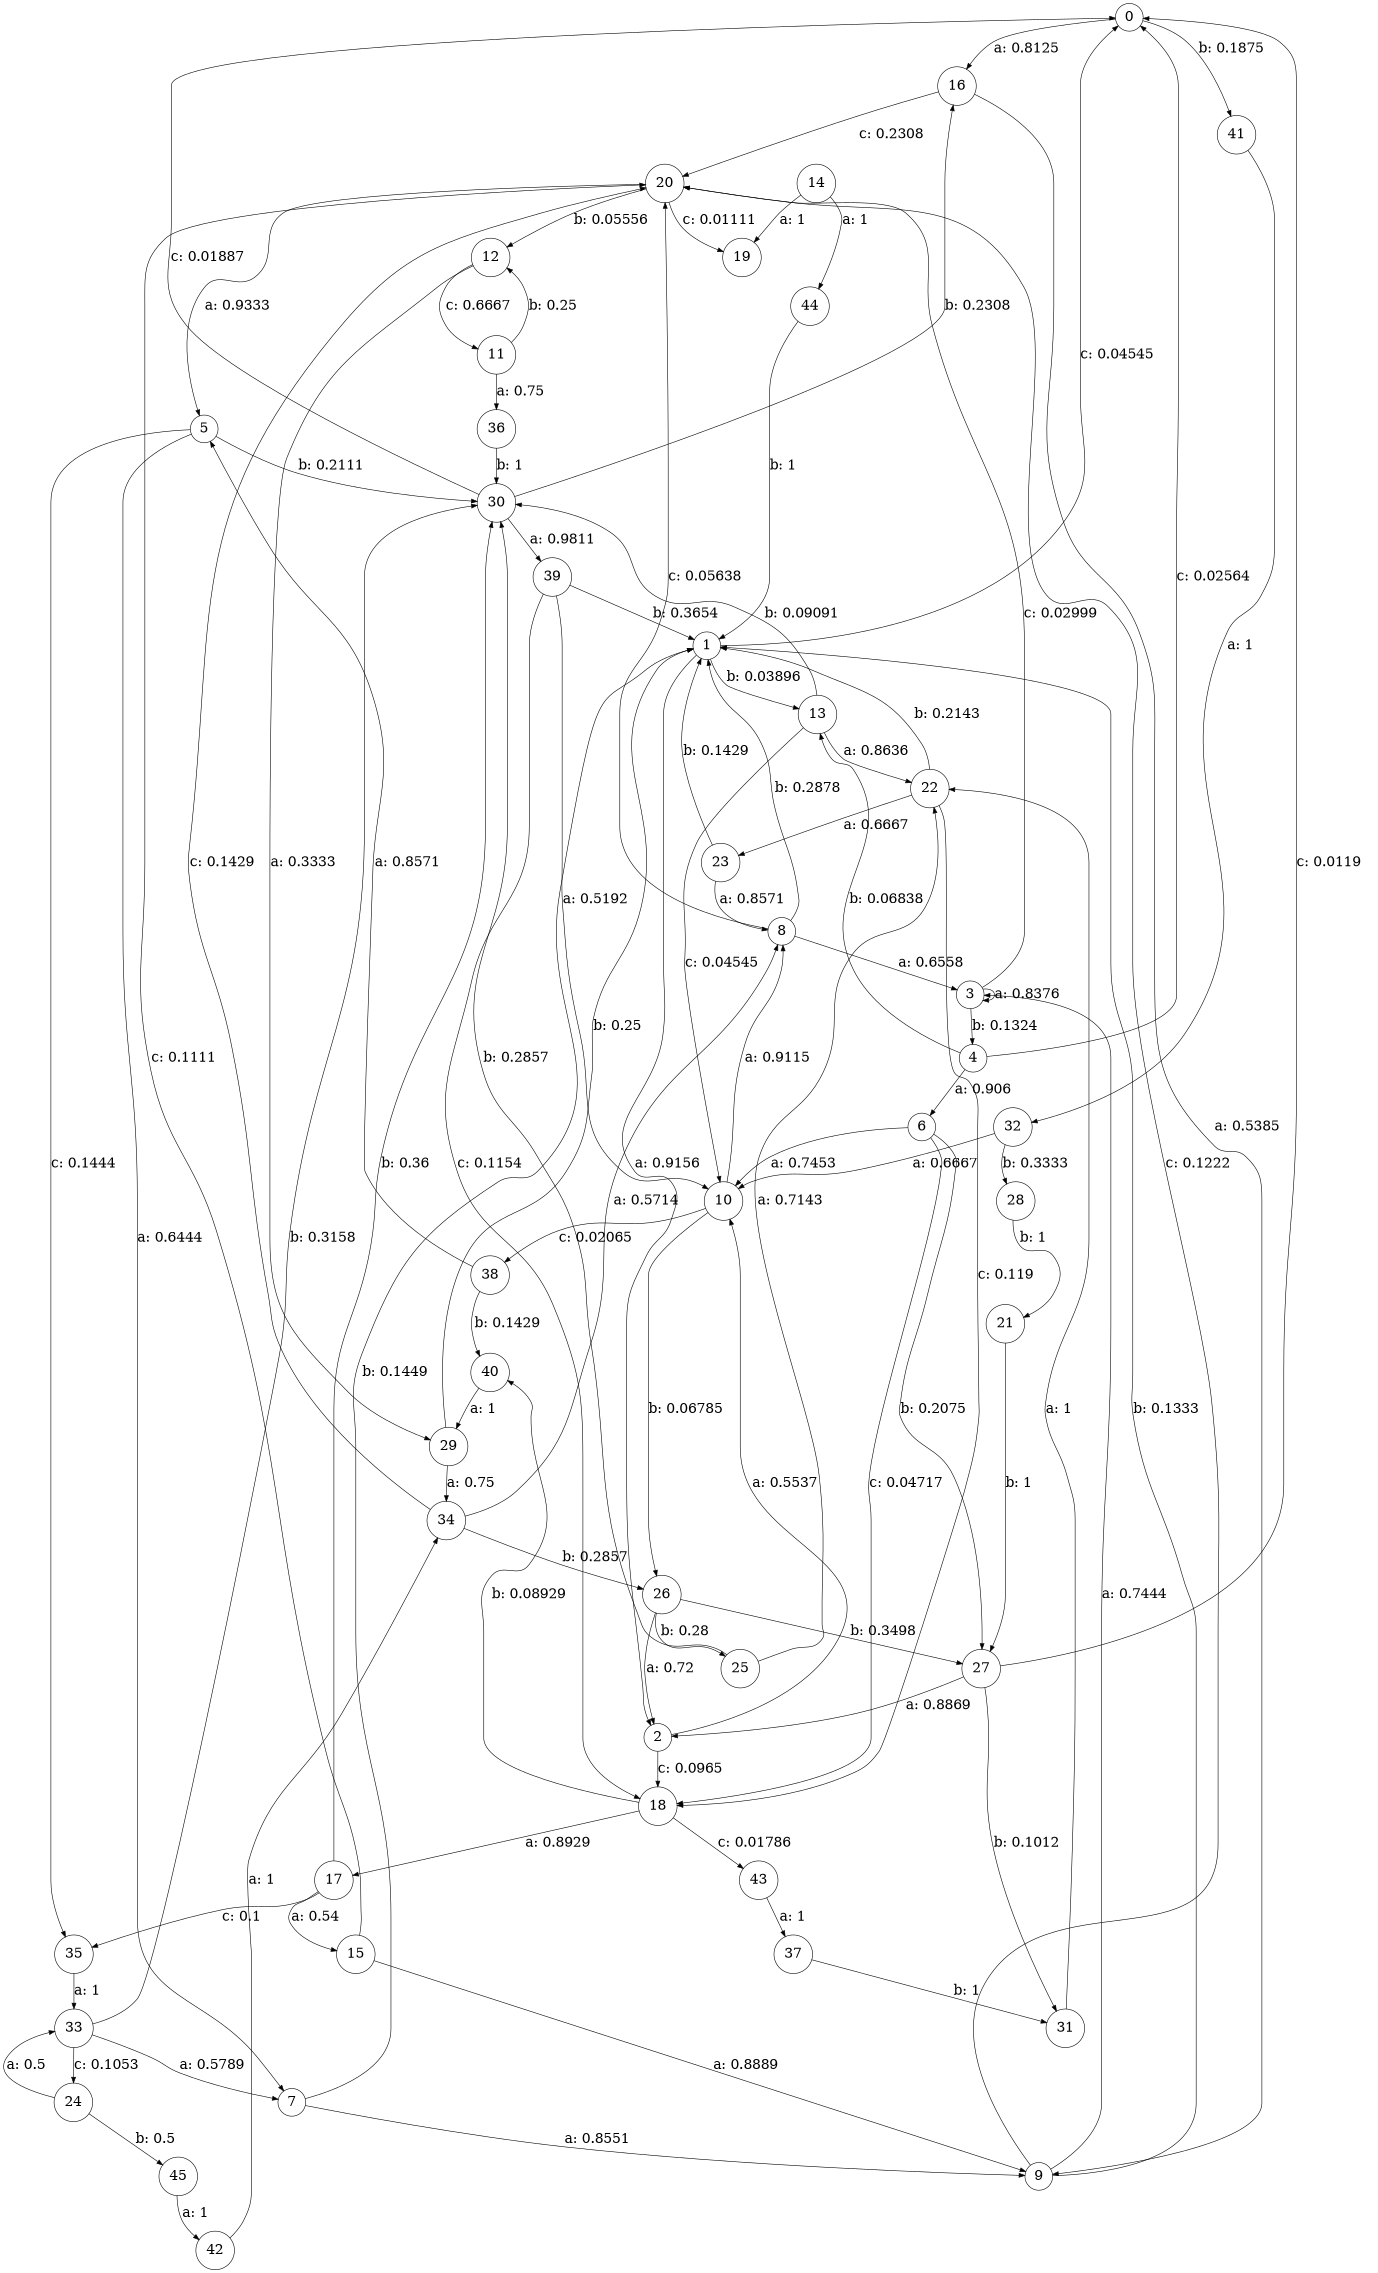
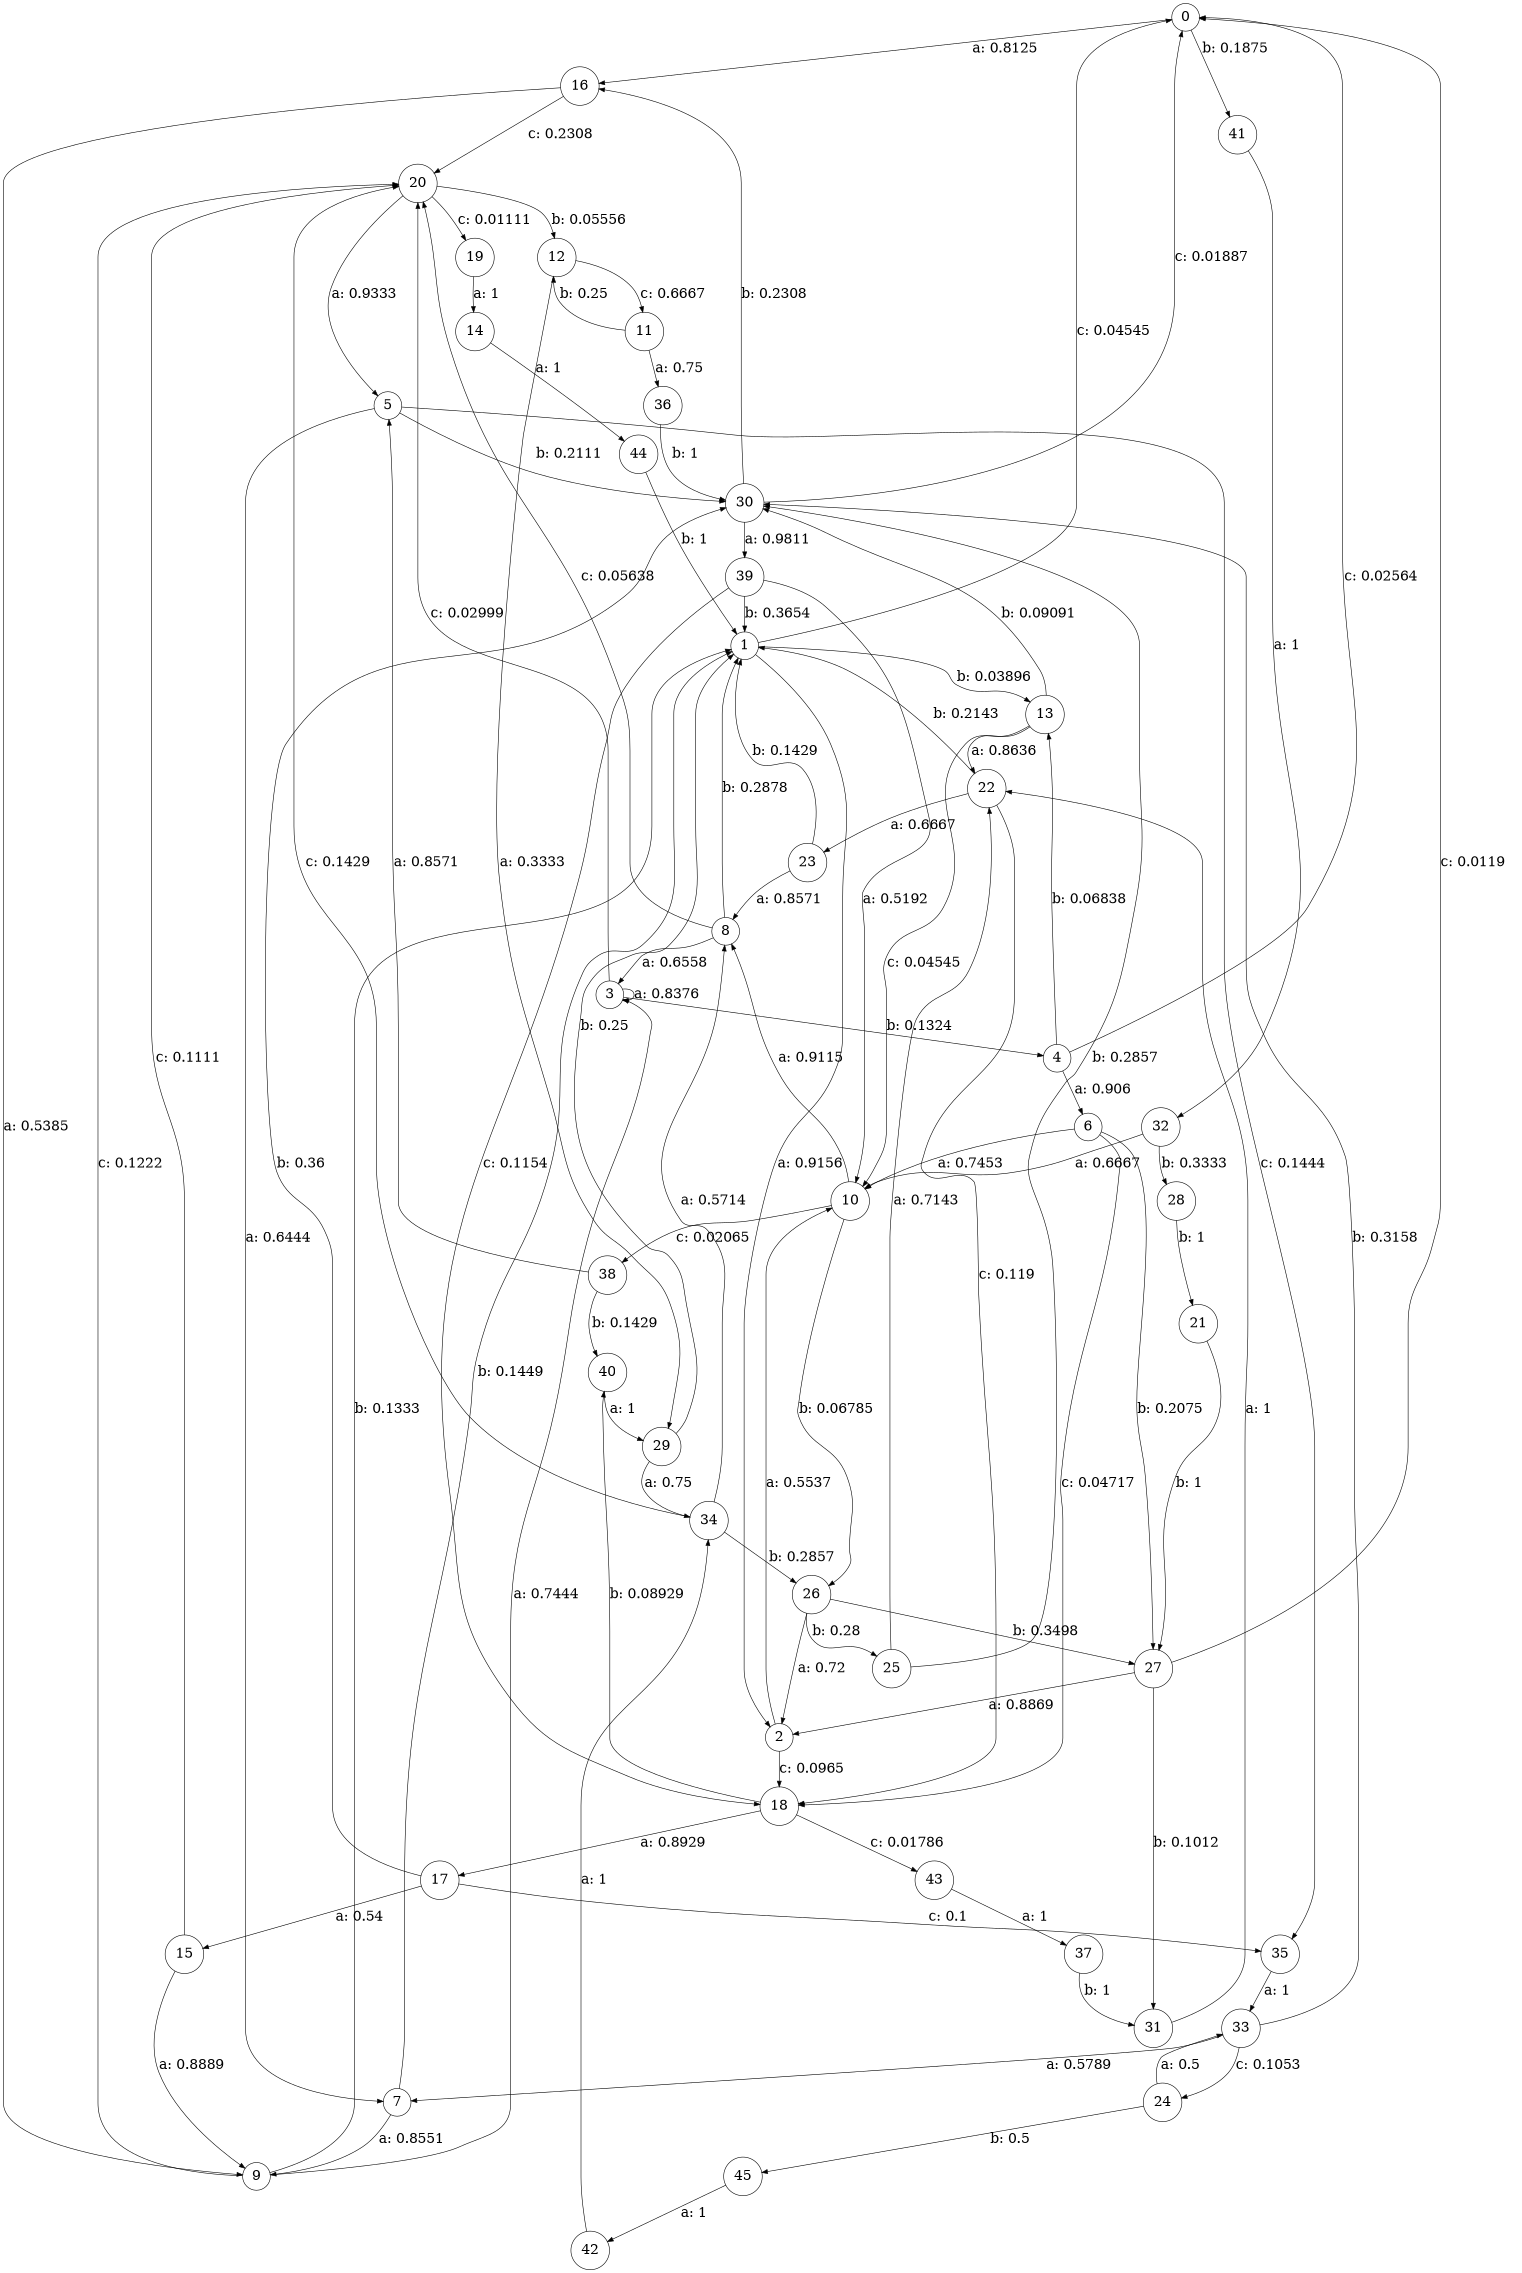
edge "14" -> "19": reversed
